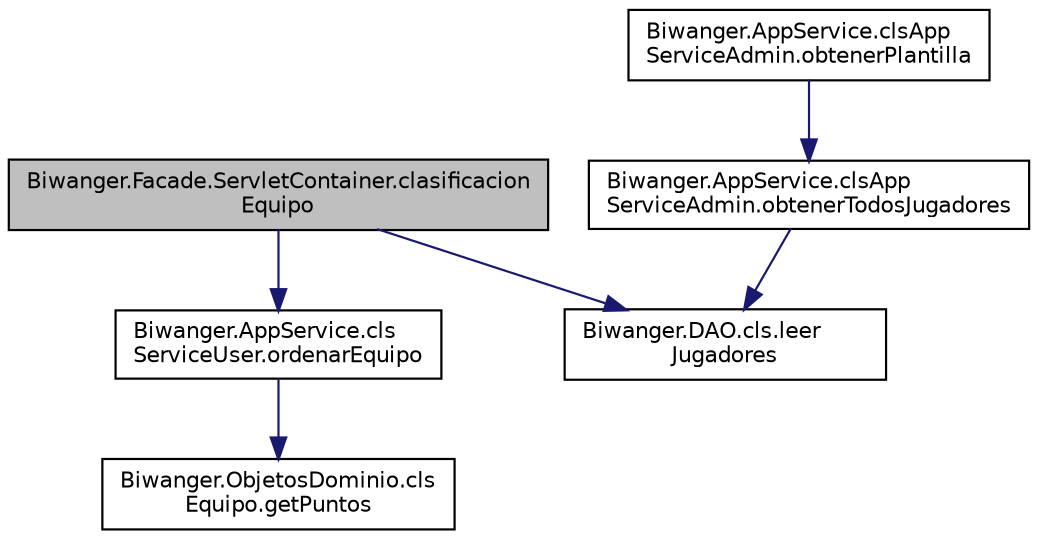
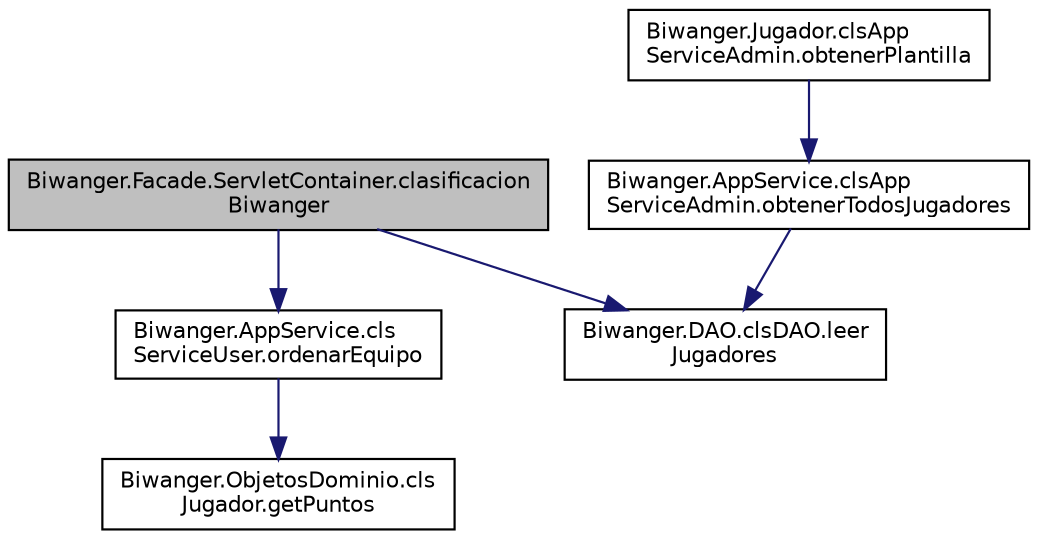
node "Biwanger.AppService.clsApp ServiceAdmin.obtenerPlantilla": label "Biwanger.AppService.clsApp ServiceAdmin.obtenerPlantilla" -> "Biwanger.Jugador.clsApp ServiceAdmin.obtenerPlantilla"
node "Biwanger.Facade.ServletContainer.clasificacion Equipo": label "Biwanger.Facade.ServletContainer.clasificacion Equipo" -> "Biwanger.Facade.ServletContainer.clasificacion Biwanger"
node "Biwanger.DAO.cls.leer Jugadores": label "Biwanger.DAO.cls.leer Jugadores" -> "Biwanger.DAO.clsDAO.leer Jugadores"
node "Biwanger.ObjetosDominio.cls Equipo.getPuntos": label "Biwanger.ObjetosDominio.cls Equipo.getPuntos" -> "Biwanger.ObjetosDominio.cls Jugador.getPuntos"
